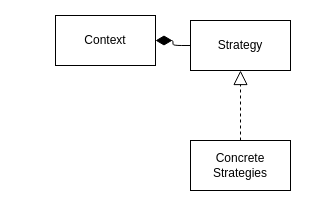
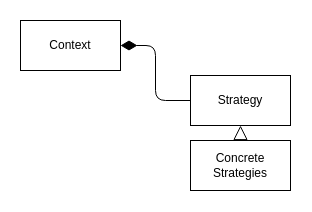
node "Context": moved (106, 41) -> (71, 46)
node "Strategy": moved (241, 46) -> (241, 101)
